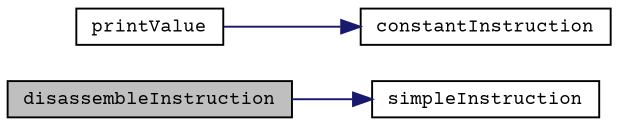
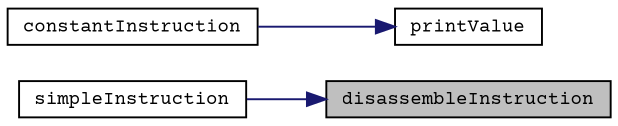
edge "printValue" -> "constantInstruction": reversed
edge "disassembleInstruction" -> "simpleInstruction": reversed
